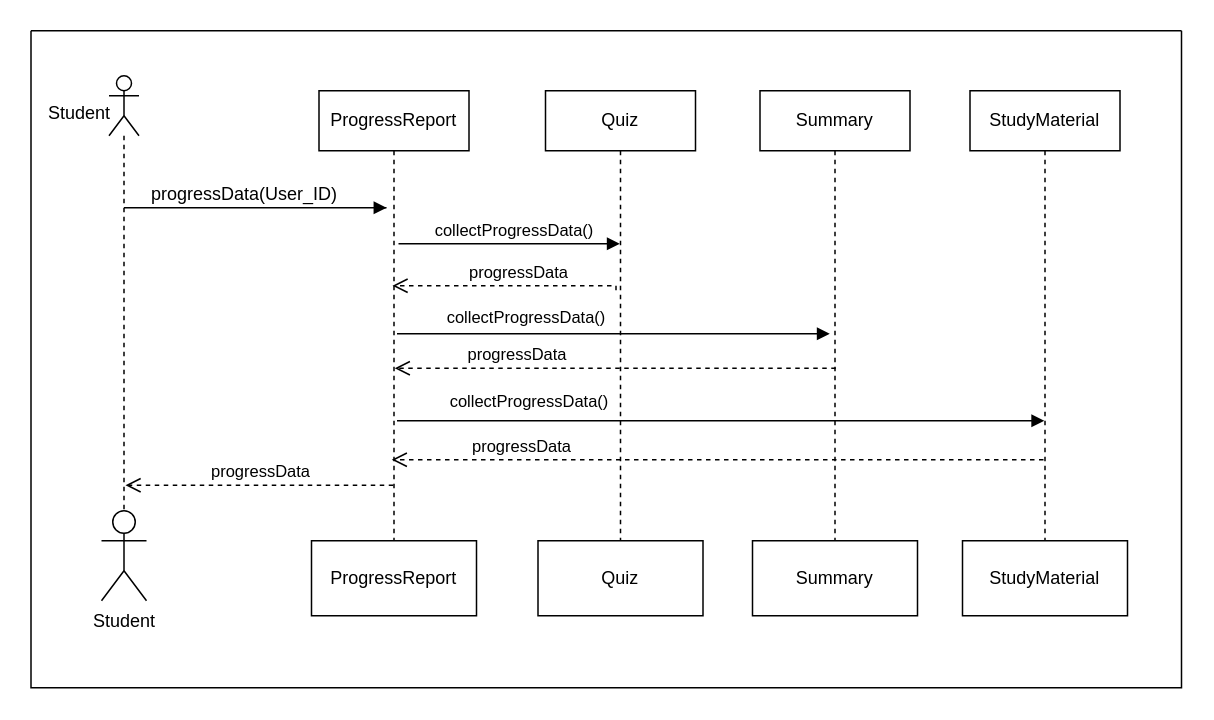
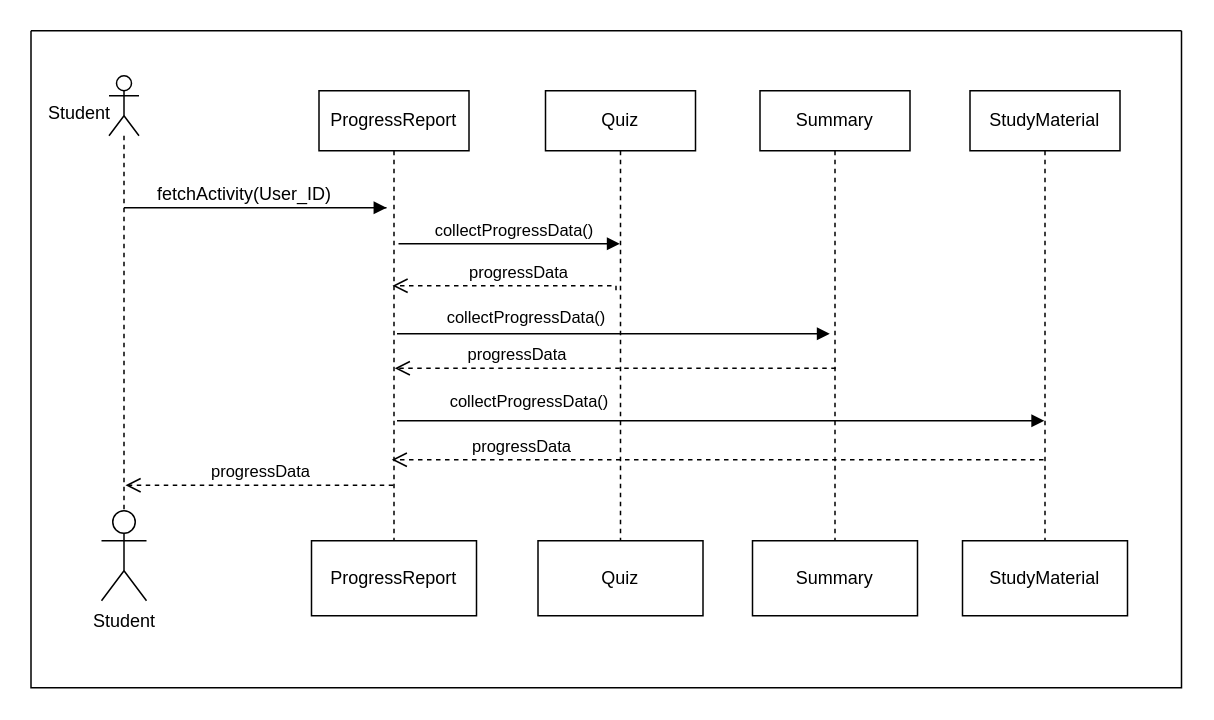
node "progressData(User_ID)": label "progressData(User_ID)" -> "fetchActivity(User_ID)"
